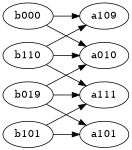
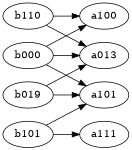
node "a109": label "a109" -> "a100"
node "a010": label "a010" -> "a013"
edge "b110" -> "a111": removed
edge "b000" -> "a101": added
edge "b019" -> "a111": removed
